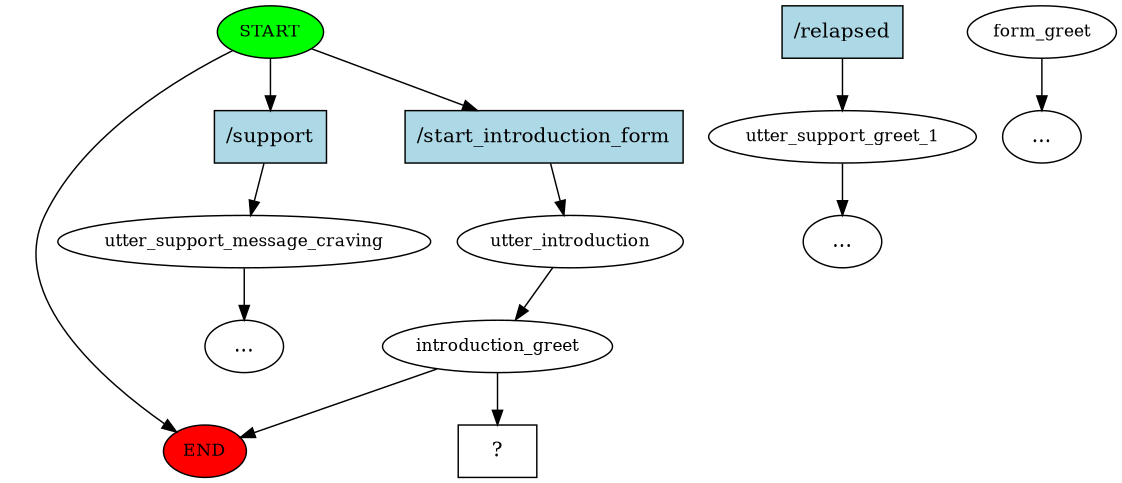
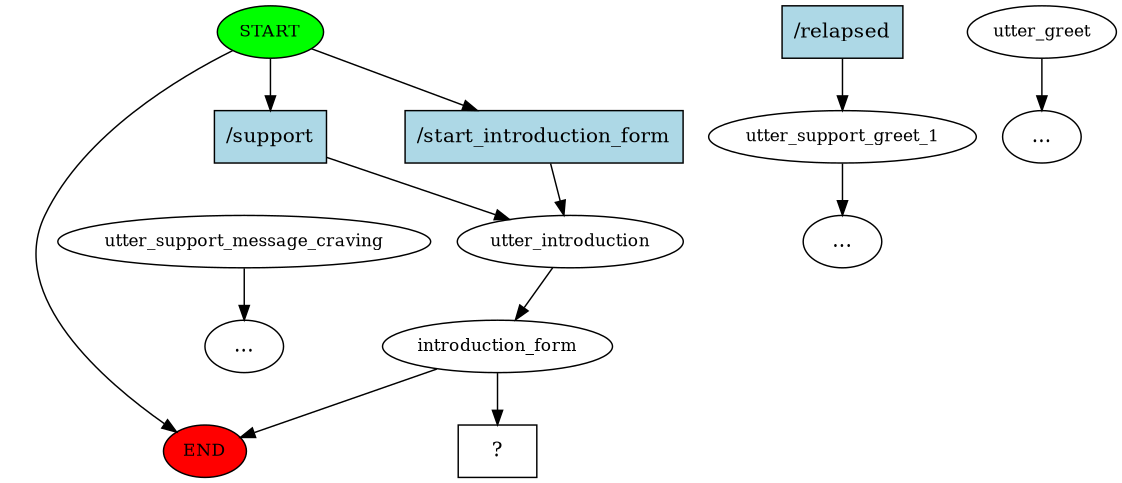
node "form_greet": label "form_greet" -> "utter_greet"
edge "/support" -> "utter_support_message_craving": now "/support" -> "utter_introduction"
node "introduction_greet": label "introduction_greet" -> "introduction_form"
